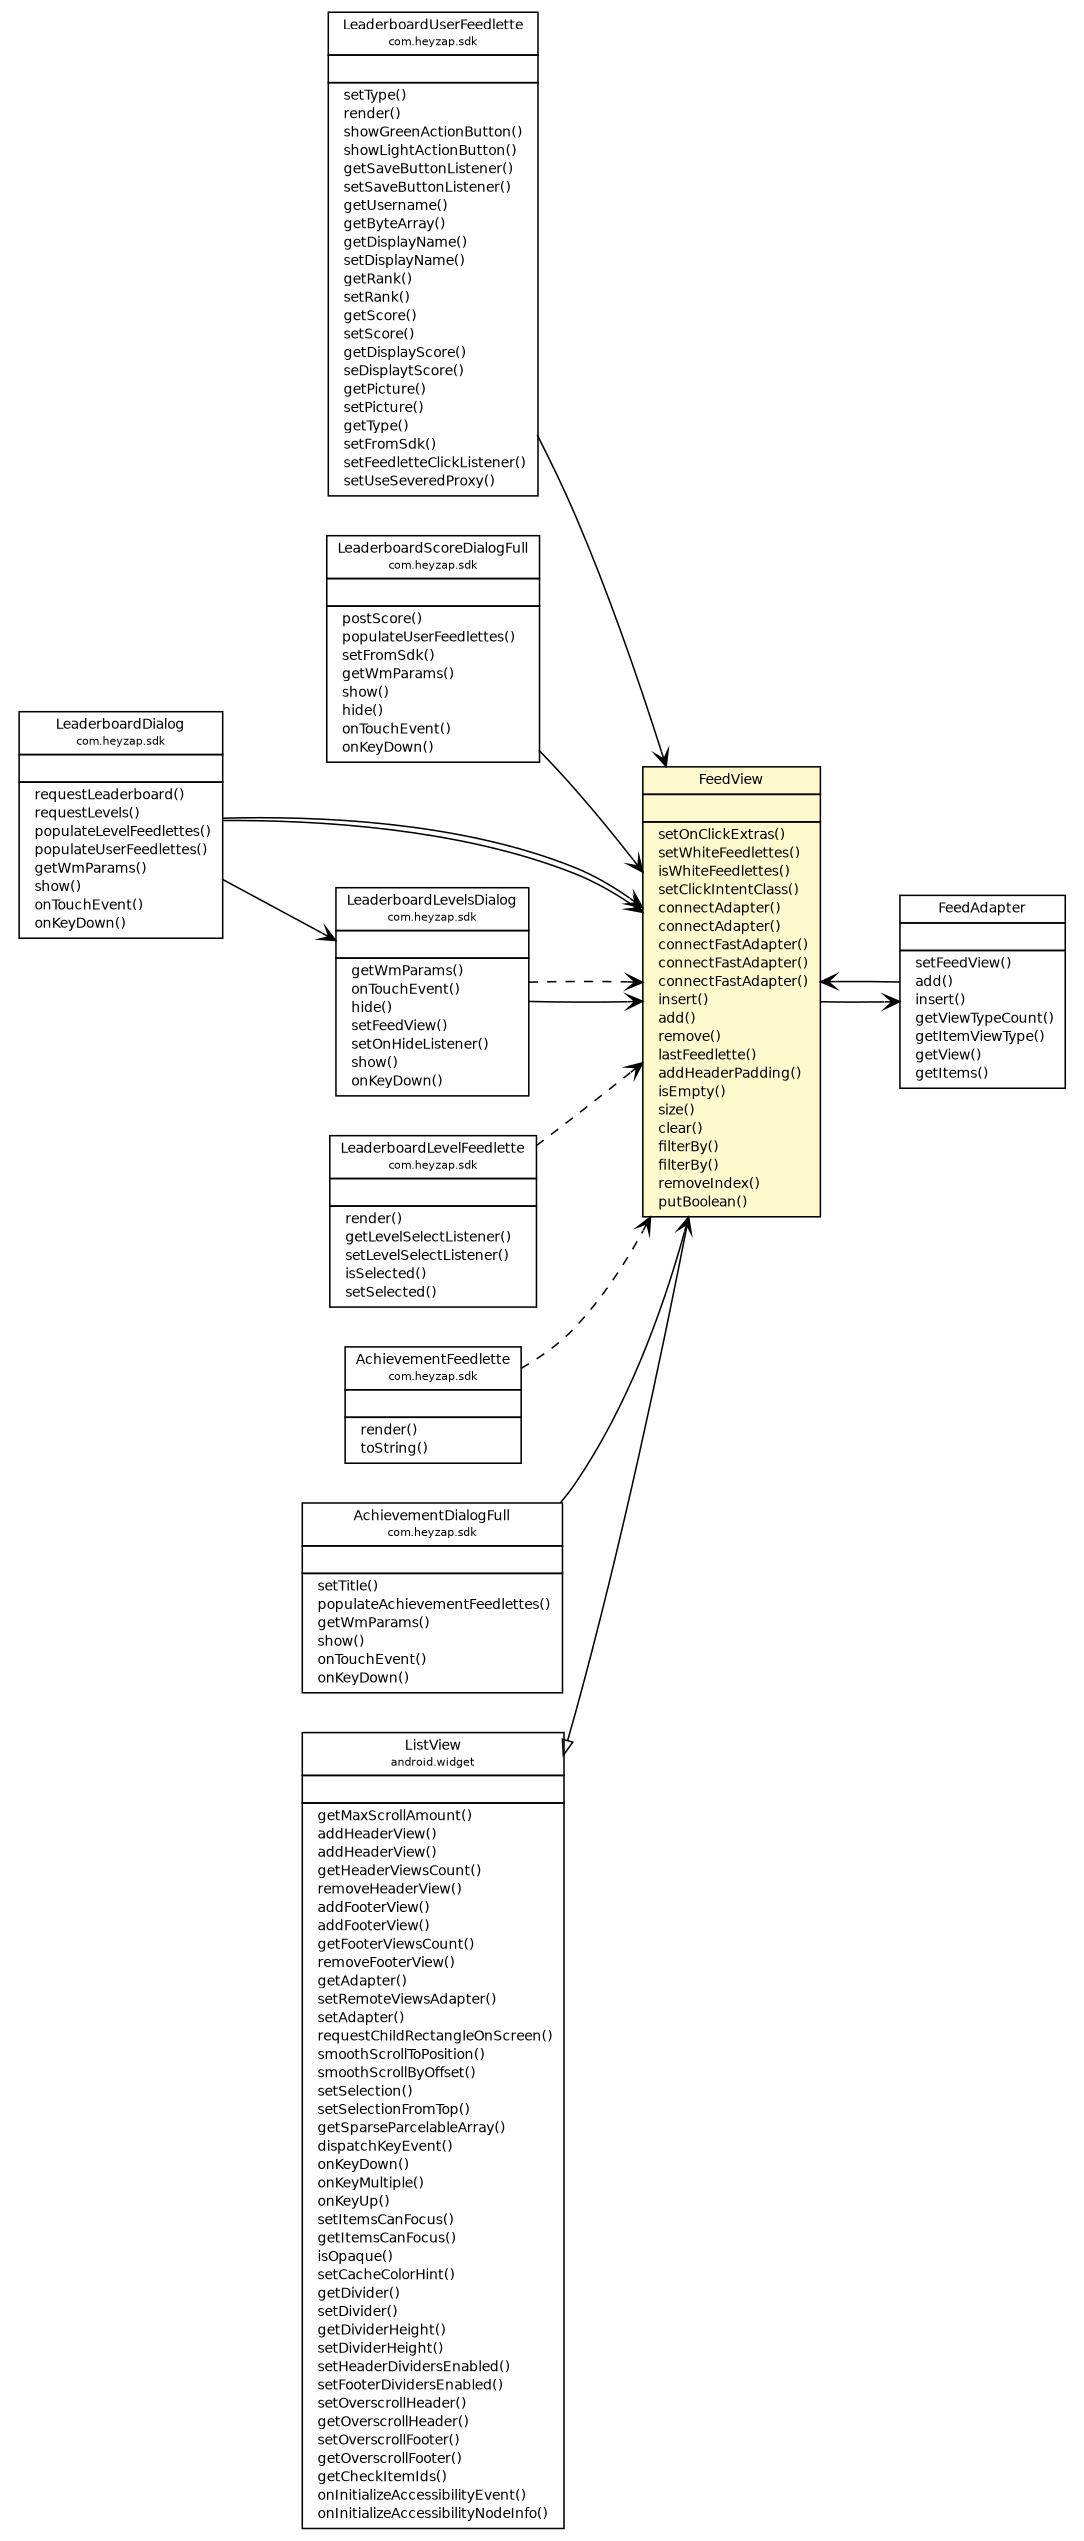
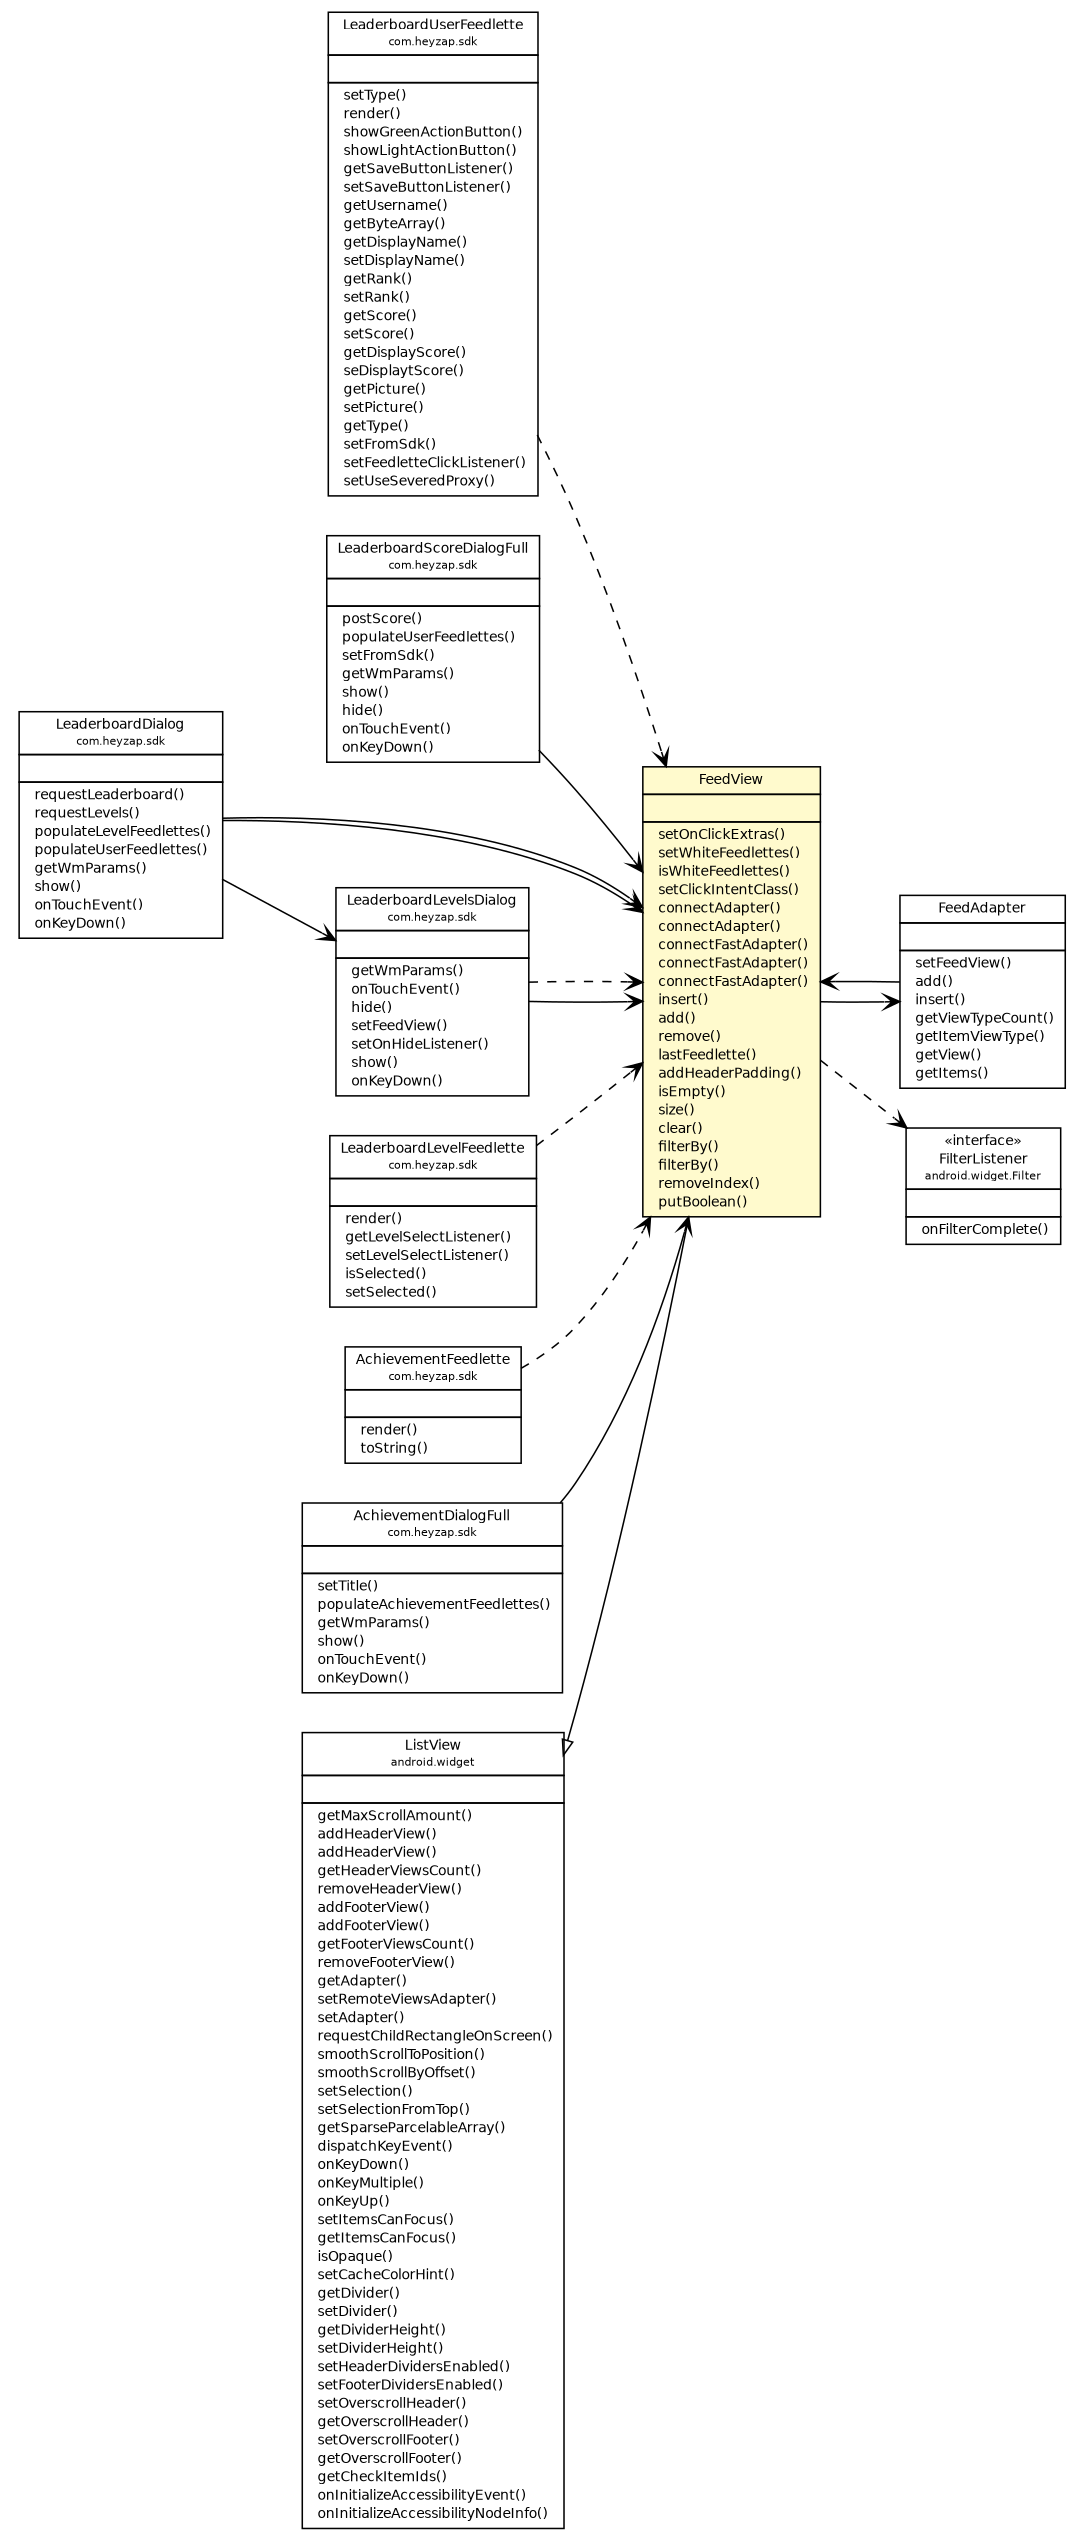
edge "LeaderboardUserFeedlette" -> "FeedView": style solid -> dashed
node "FilterListener": added
